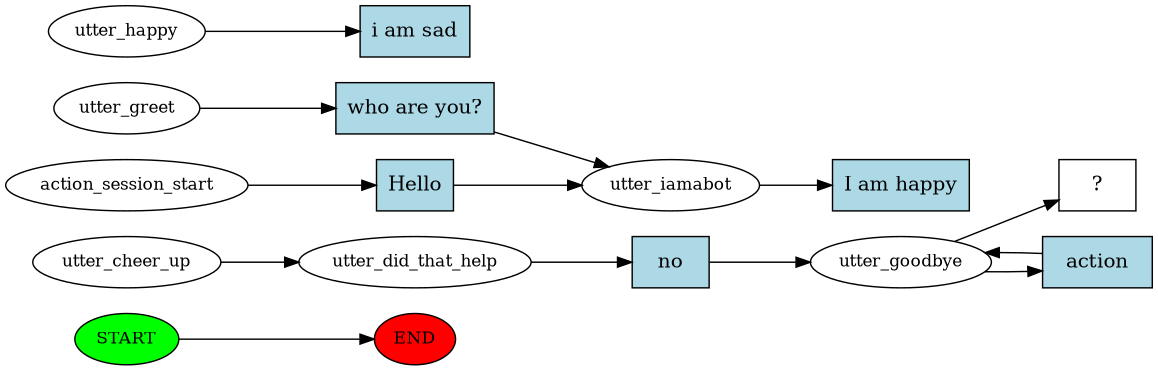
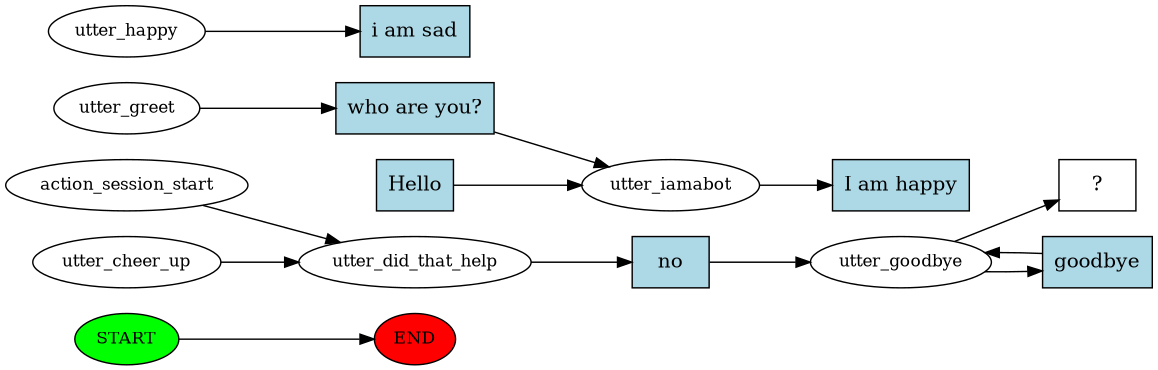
edge "action_session_start" -> "Hello": now "action_session_start" -> "utter_did_that_help"
node "action": label "action" -> "goodbye"
